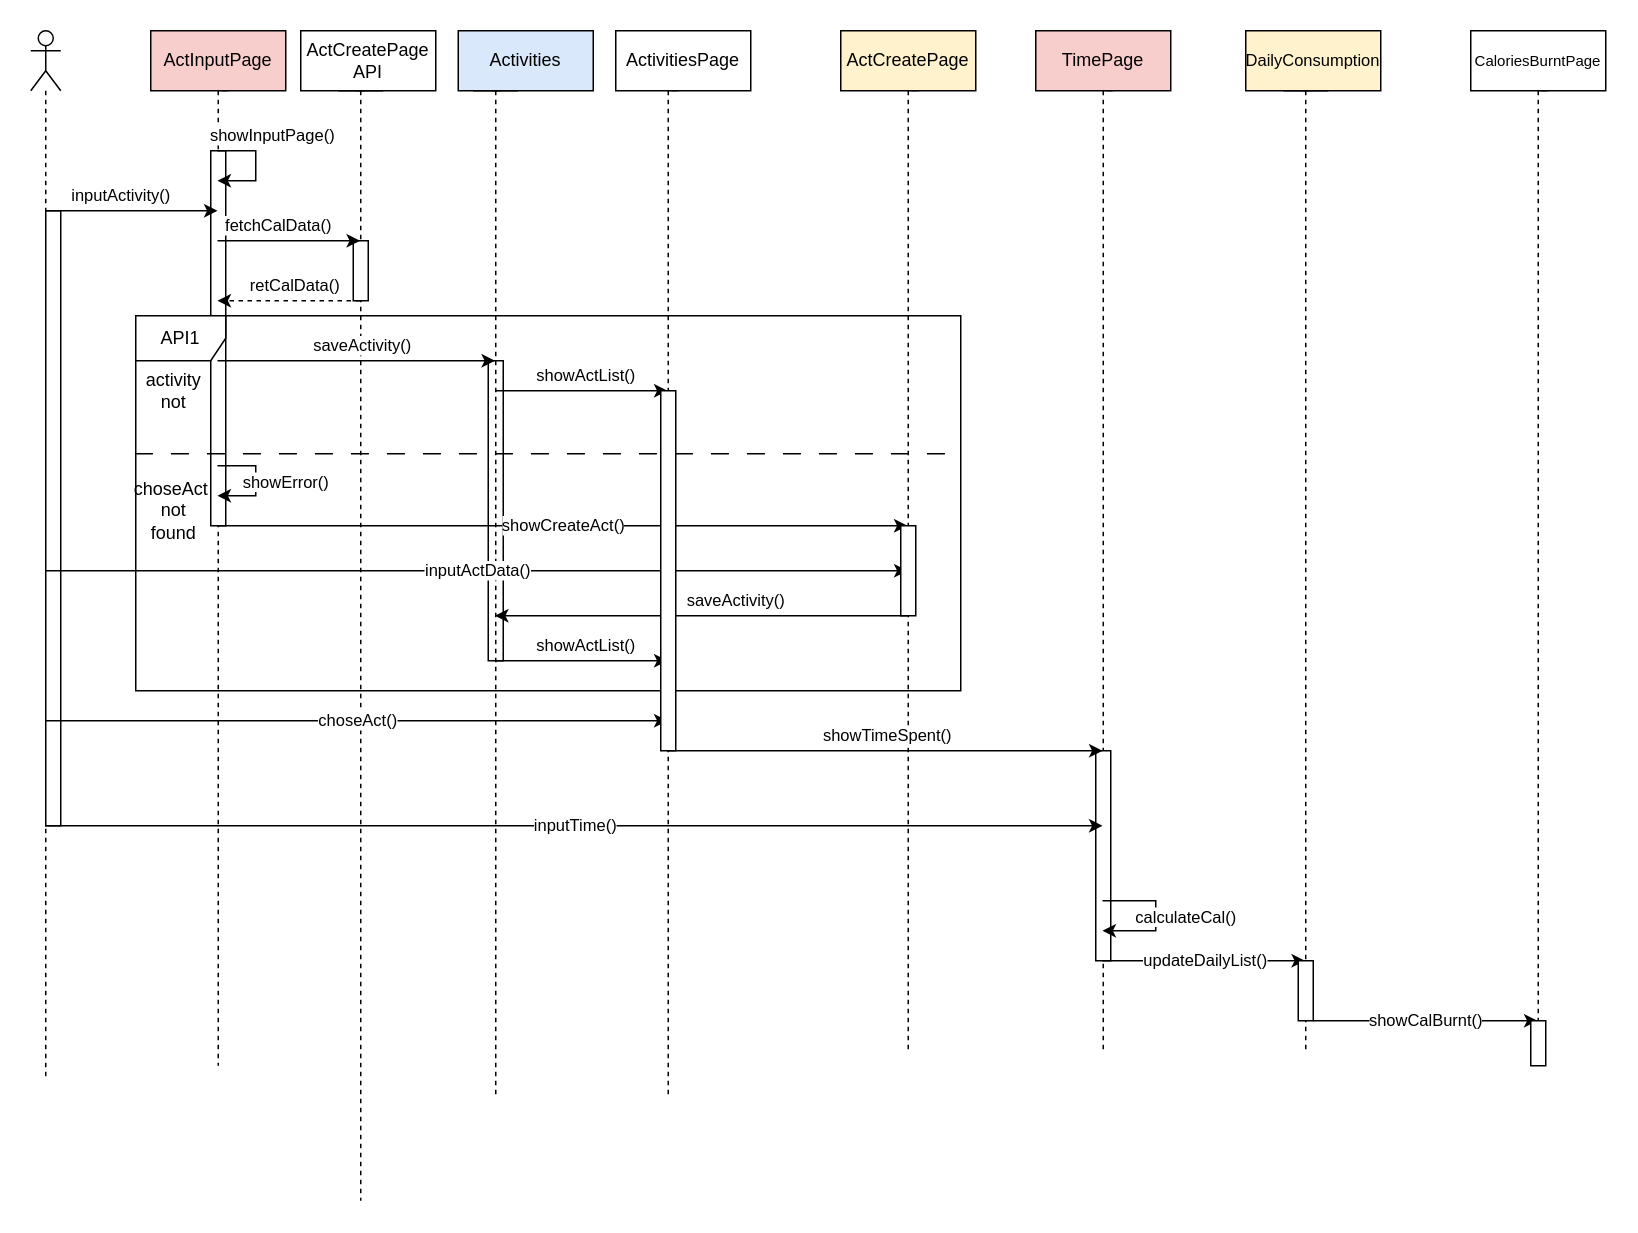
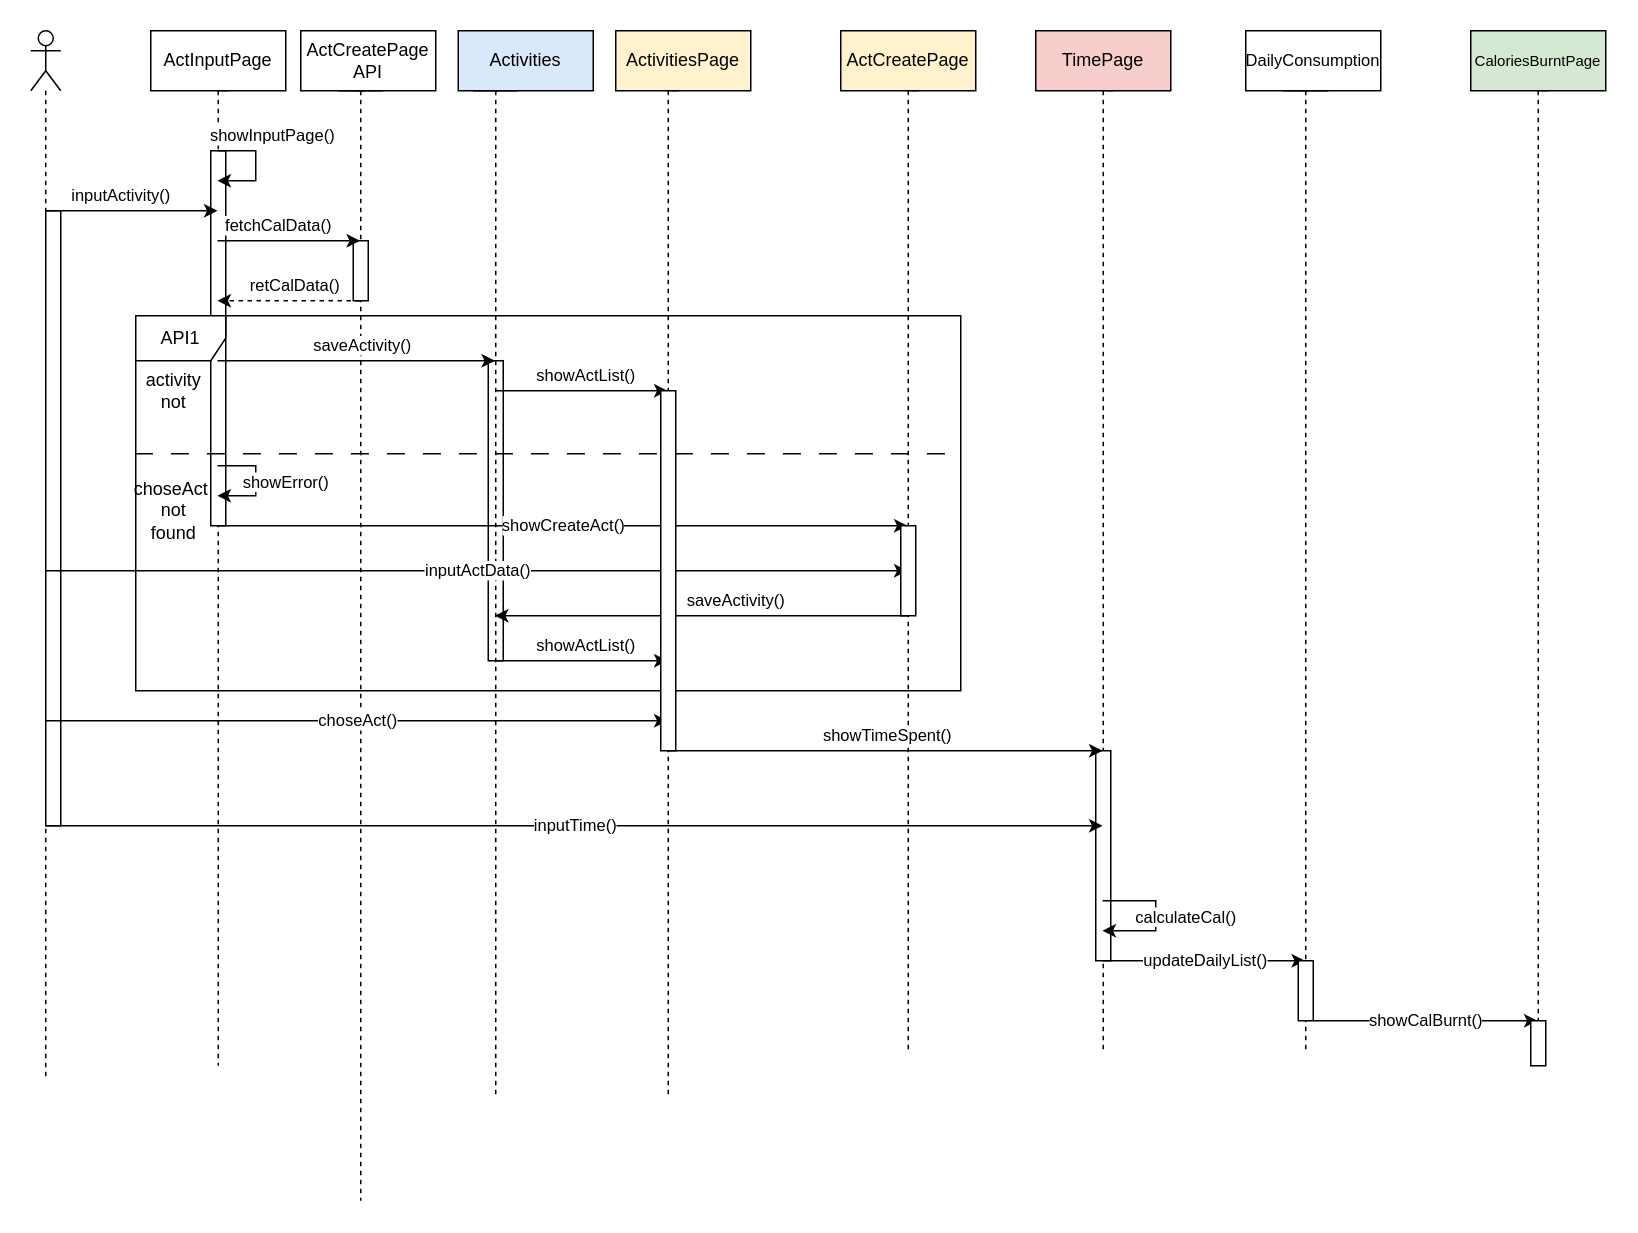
node "ActInputPage": fillcolor #f8cecc -> #ffffff
node "ActivitiesPage": fillcolor #ffffff -> #fff2cc
node "DailyConsumption": fillcolor #fff2cc -> #ffffff
node "CaloriesBurntPage": fillcolor #ffffff -> #d5e8d4
